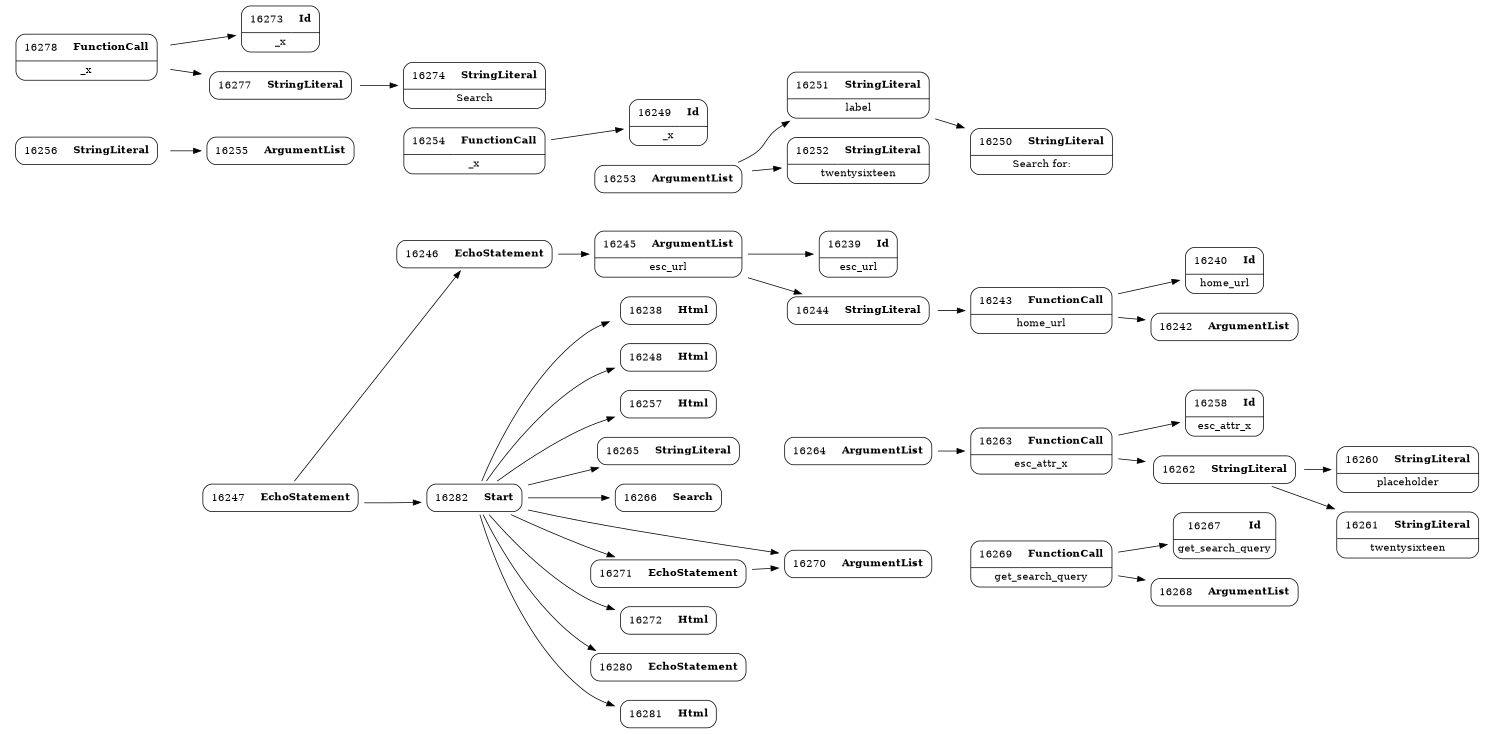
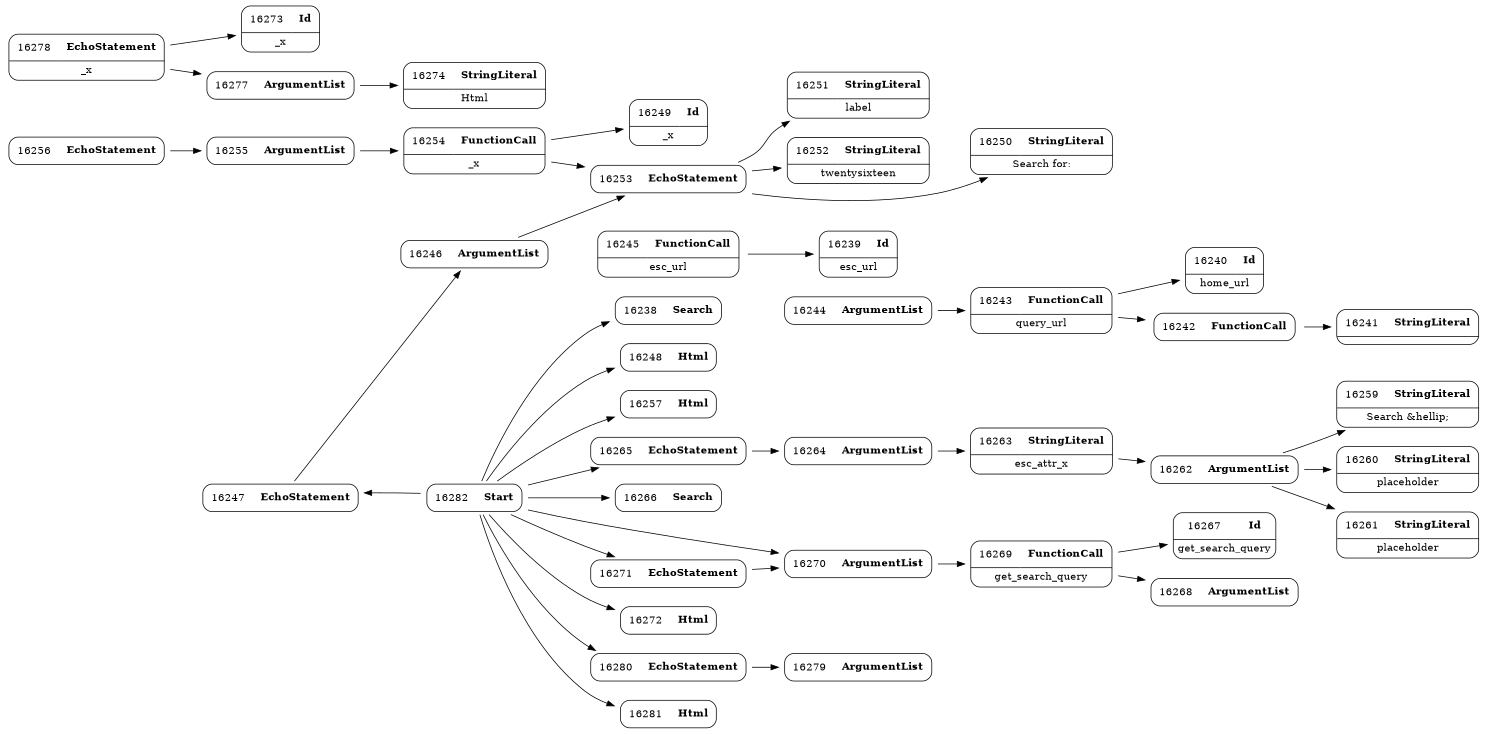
node "16278": text "FunctionCall" -> "EchoStatement"
node "16277": text "StringLiteral" -> "ArgumentList"
node "16274": text "Search" -> "Html"
edge "16251" -> "16250": now "16253" -> "16250"
node "16256": text "StringLiteral" -> "EchoStatement"
edge "16255" -> "16254": added
edge "16254" -> "16253": added
node "16253": text "ArgumentList" -> "EchoStatement"
node "16245": text "ArgumentList" -> "FunctionCall"
node "16246": text "EchoStatement" -> "ArgumentList"
edge "16246" -> "16245": now "16246" -> "16253"
edge "16245" -> "16244": removed
node "16238": text "Html" -> "Search"
node "16244": text "StringLiteral" -> "ArgumentList"
node "16243": text "home_url" -> "query_url"
node "16242": text "ArgumentList" -> "FunctionCall"
node "16241": added
node "16259": added
node "16258": removed
node "16263": text "FunctionCall" -> "StringLiteral"
node "16265": text "StringLiteral" -> "EchoStatement"
edge "16265" -> "16264": added
node "16262": text "StringLiteral" -> "ArgumentList"
edge "16247" -> "16282": reversed
node "16261": text "twentysixteen" -> "placeholder"
edge "16270" -> "16269": added
node "16279": added
